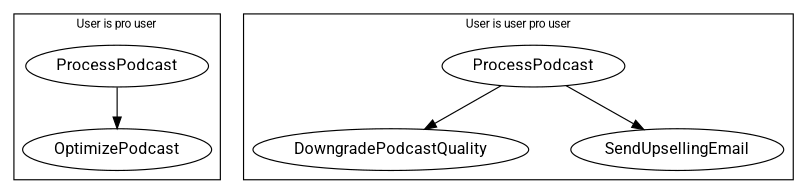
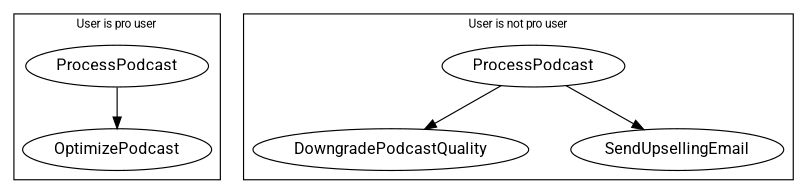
cluster "User is user pro user": label "User is user pro user" -> "User is not pro user"
